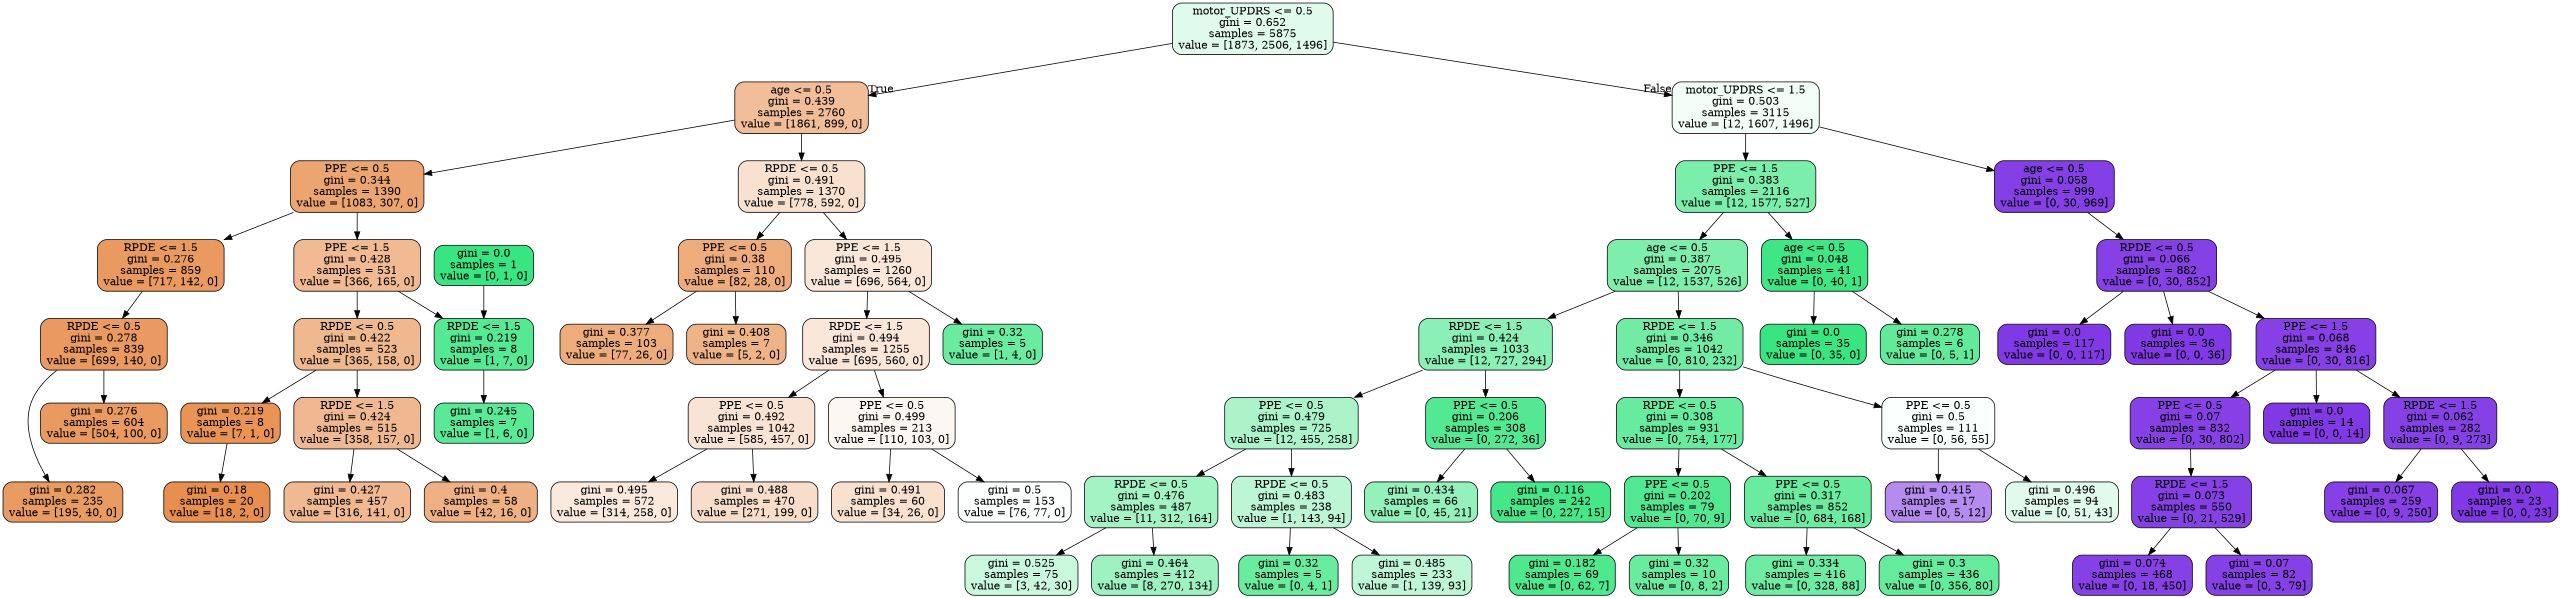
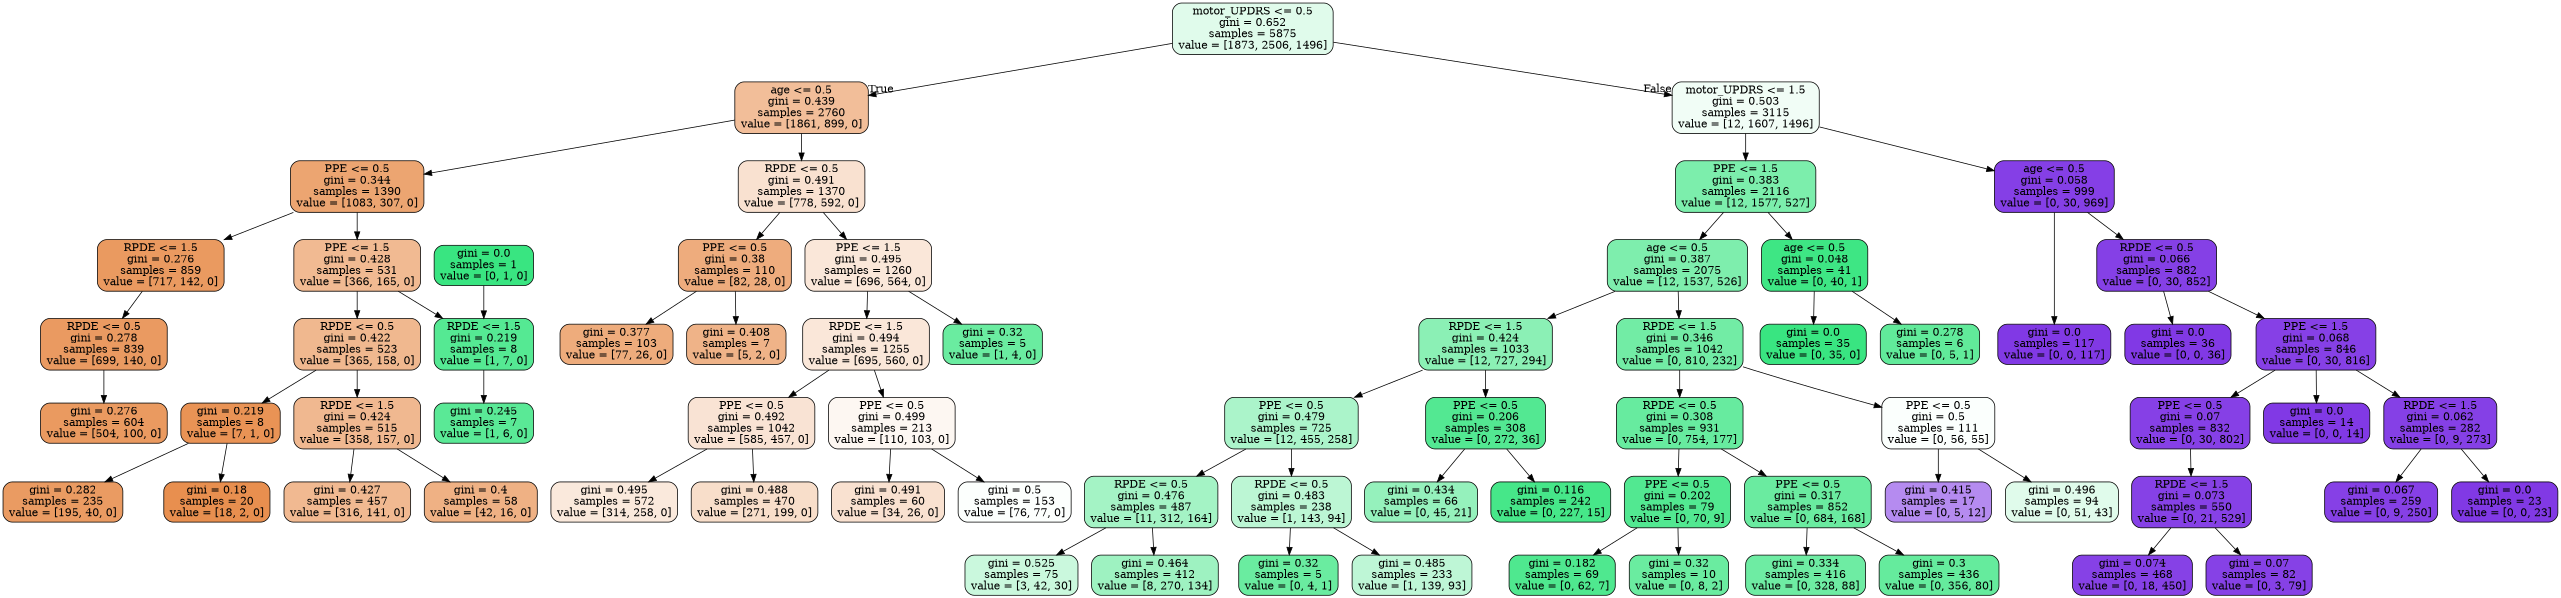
edge "RPDE <= 0.5 gini = 0.066 samples = 882 value = [0, 30, 852]" -> "gini = 0.0 samples = 117 value = [0, 0, 117]": now "age <= 0.5 gini = 0.058 samples = 999 value = [0, 30, 969]" -> "gini = 0.0 samples = 117 value = [0, 0, 117]"
edge "RPDE <= 0.5 gini = 0.278 samples = 839 value = [699, 140, 0]" -> "gini = 0.282 samples = 235 value = [195, 40, 0]": now "gini = 0.219 samples = 8 value = [7, 1, 0]" -> "gini = 0.282 samples = 235 value = [195, 40, 0]"
